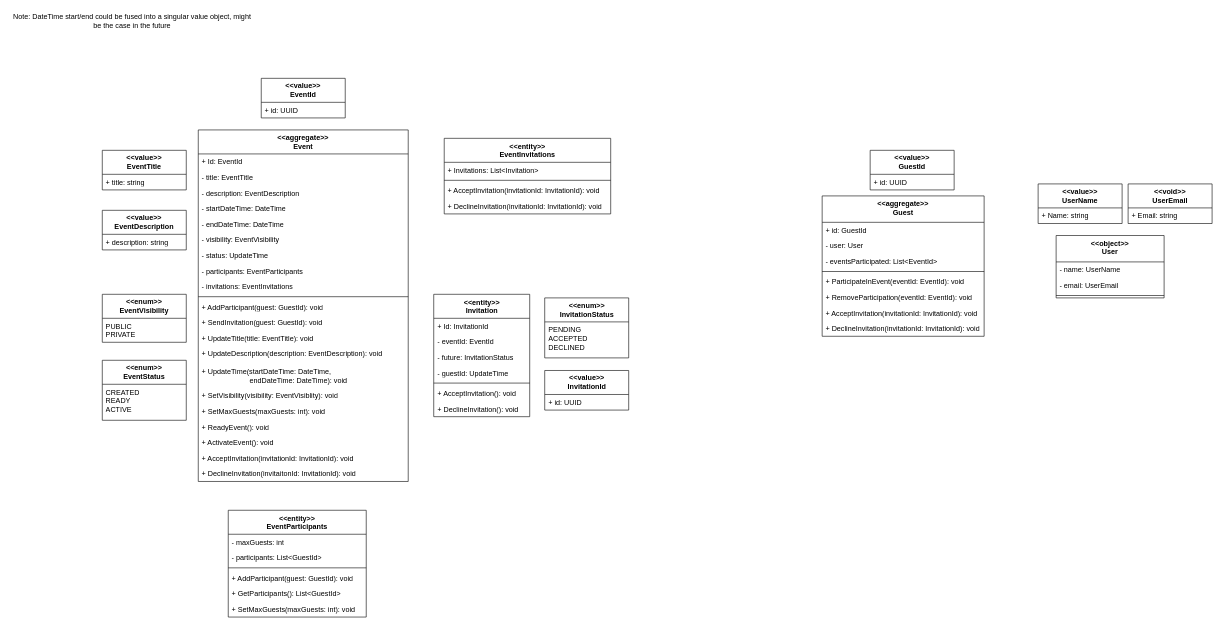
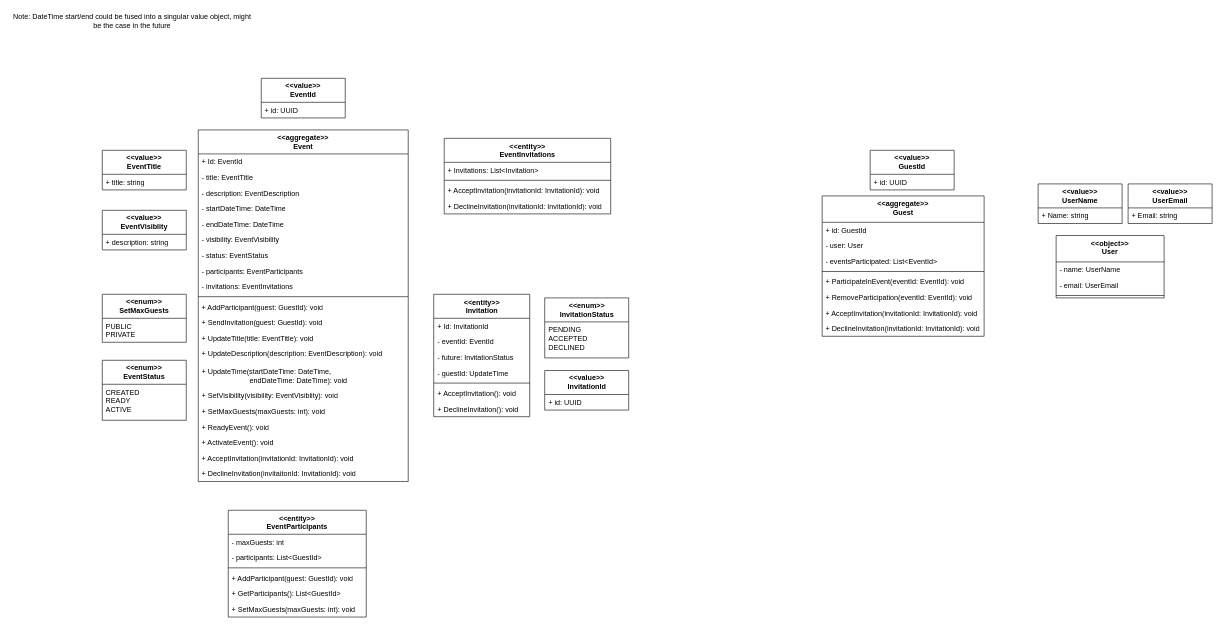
node "<<void>> UserEmail": label "<<void>> UserEmail" -> "<<value>> UserEmail"
node "<<value>> EventDescription": label "<<value>> EventDescription" -> "<<value>> EventVisiblity"
node "- status: UpdateTime": label "- status: UpdateTime" -> "- status: EventStatus"
node "<<enum>> EventVisibility": label "<<enum>> EventVisibility" -> "<<enum>> SetMaxGuests"
